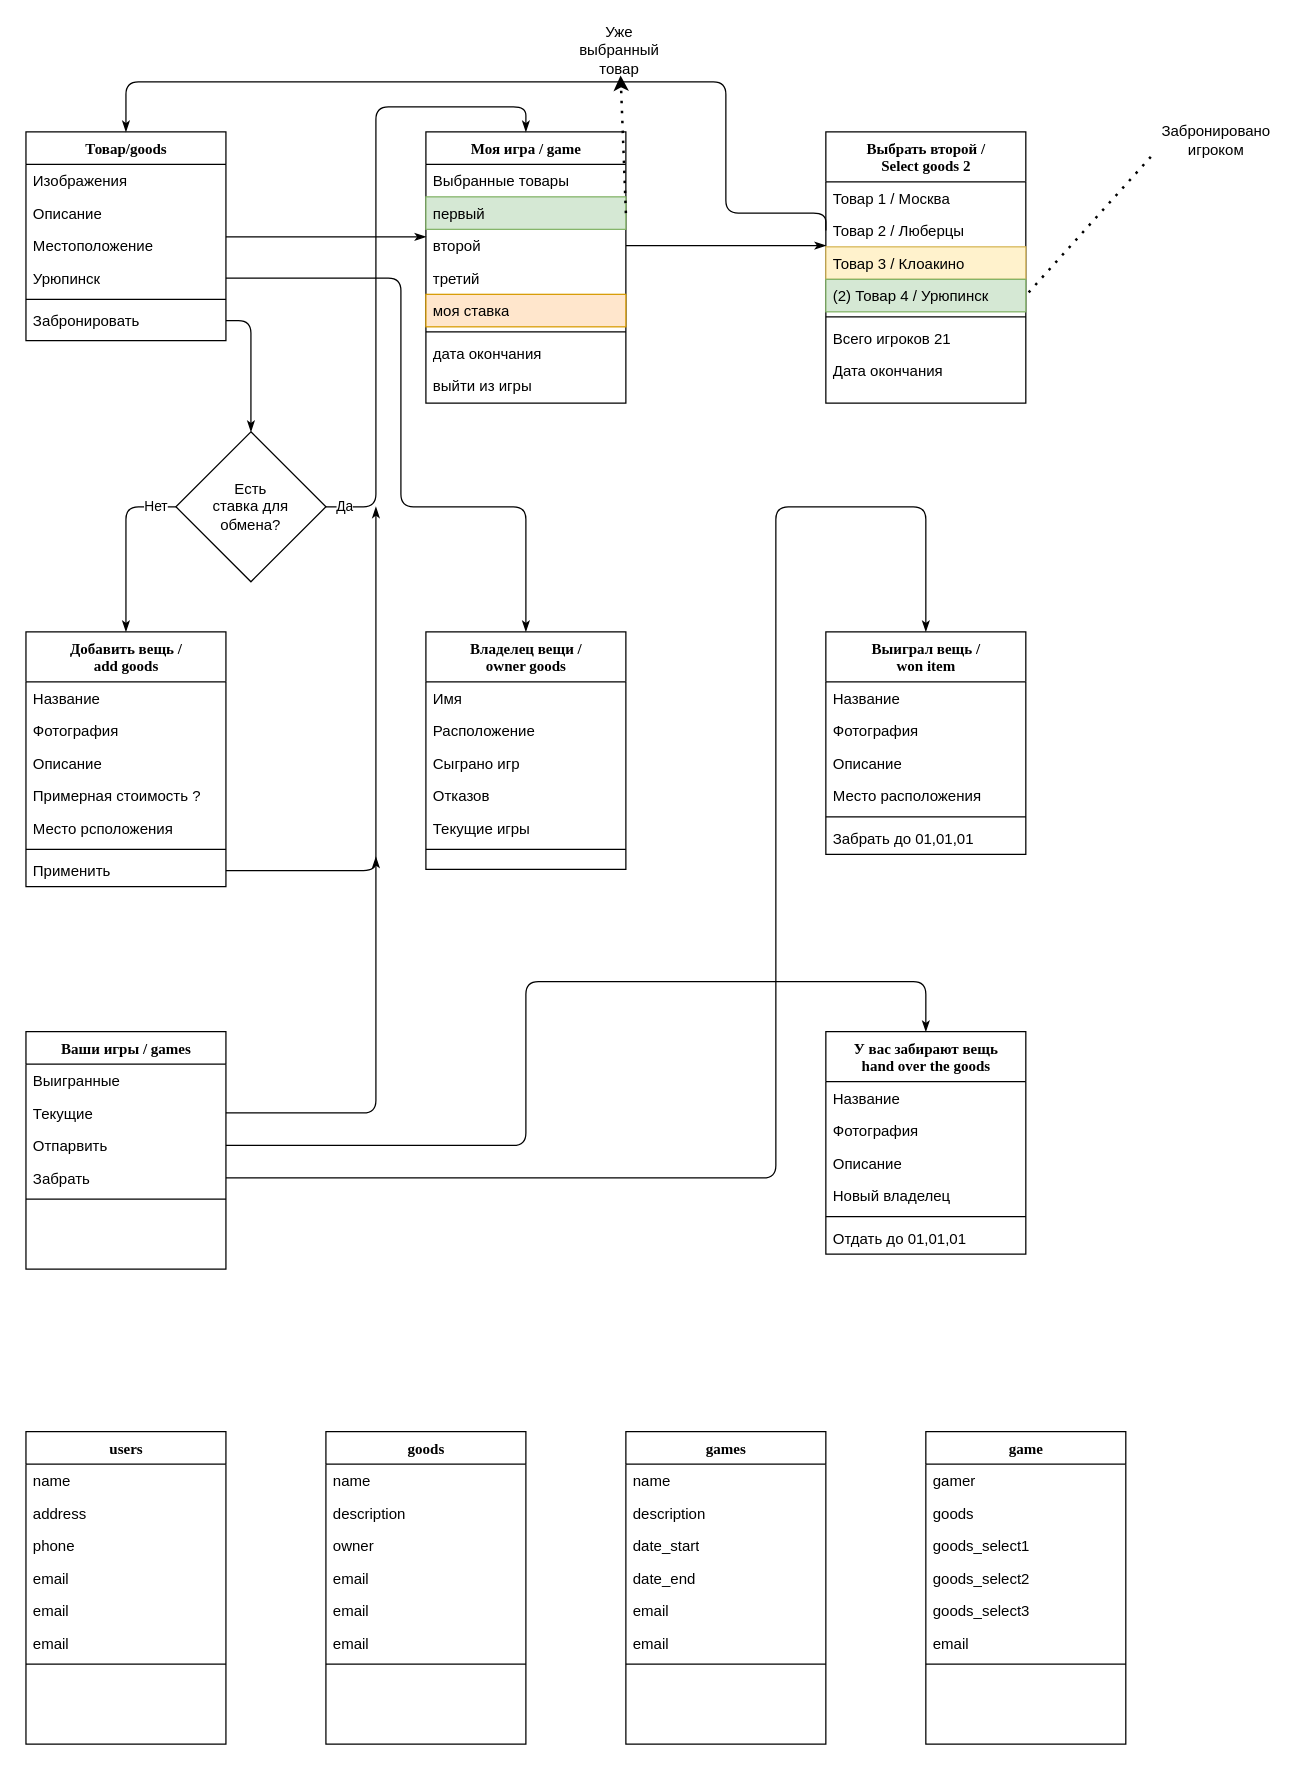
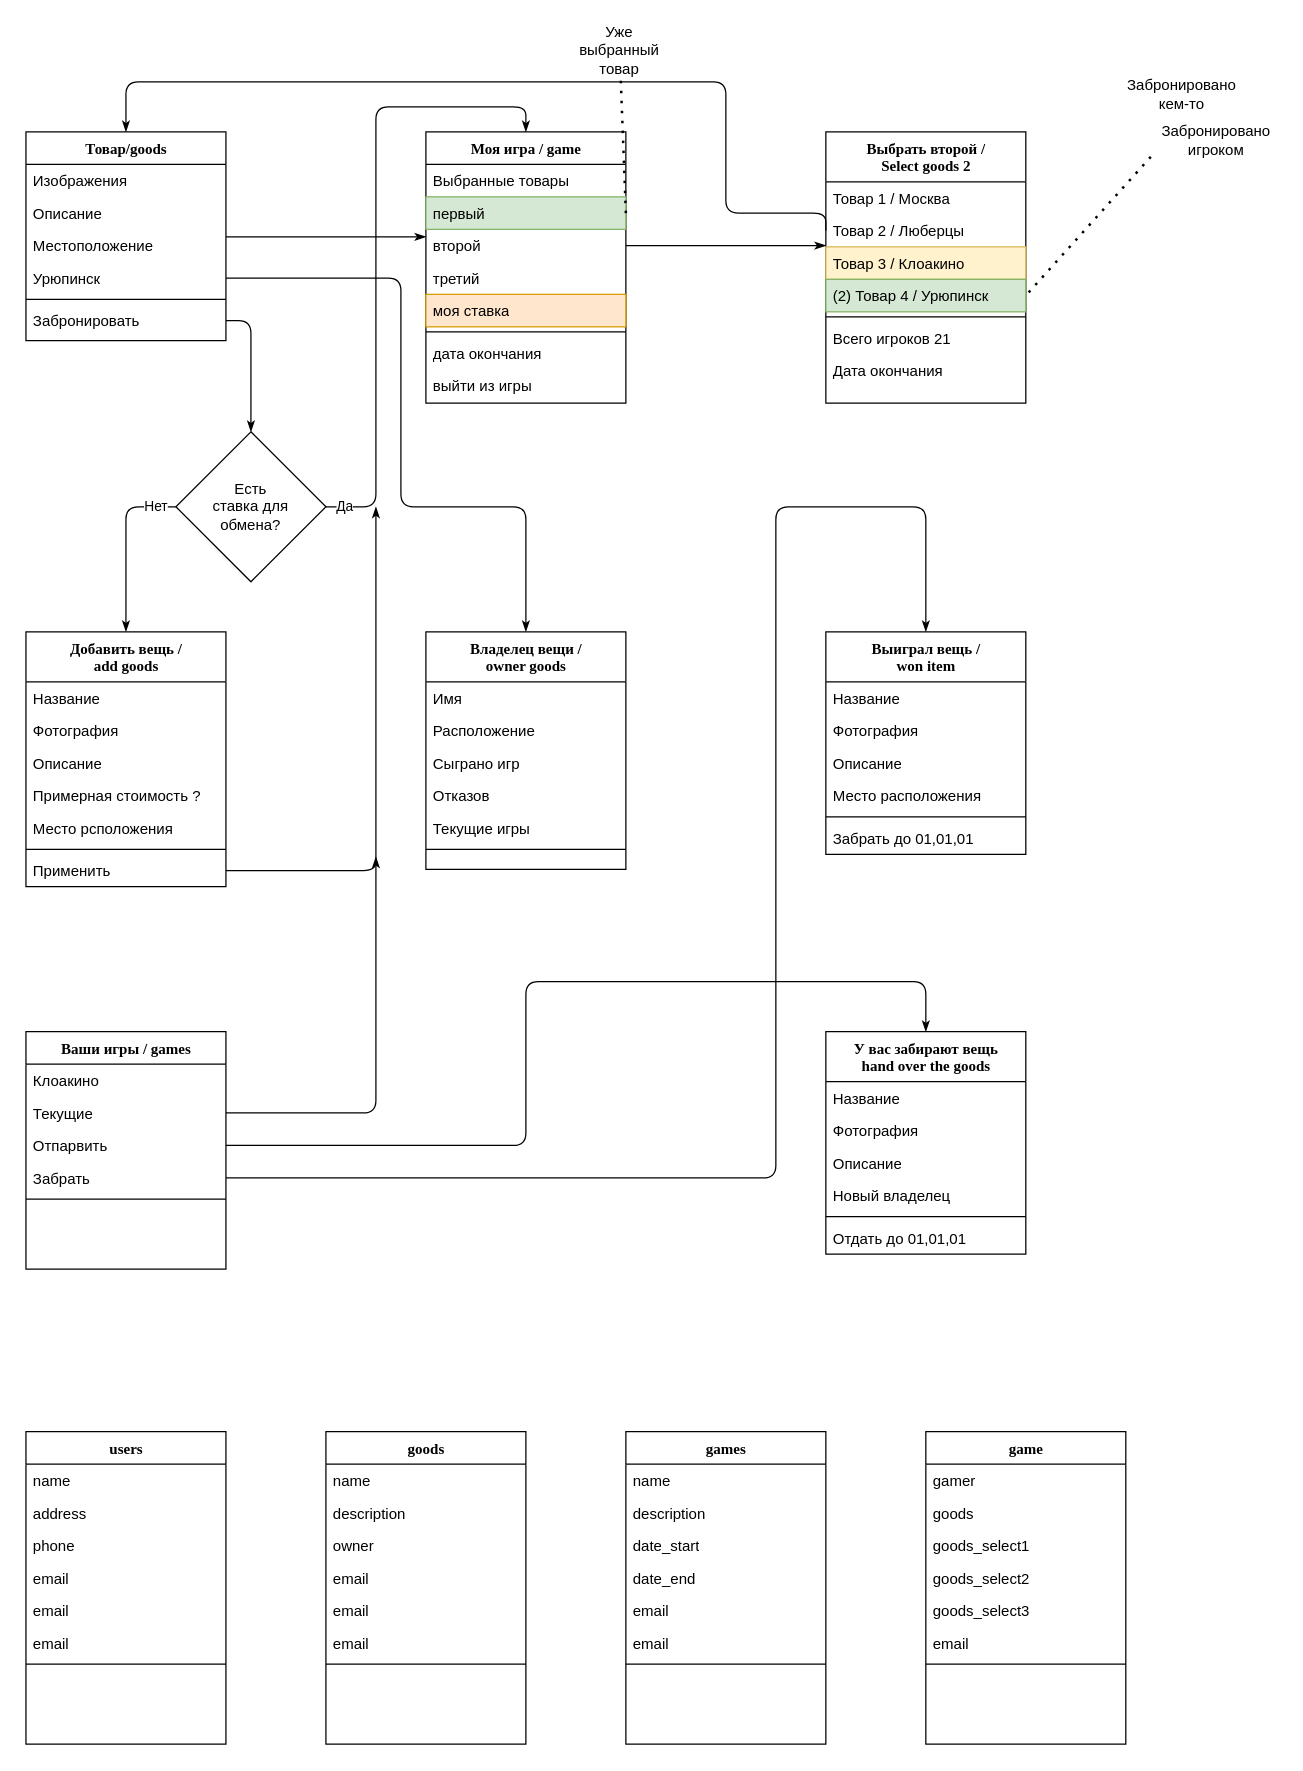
edge "первый" -> "Уже выбранный товар": arrowhead classic -> none
node "Забронировано кем-то": added
node "Выигранные": label "Выигранные" -> "Клоакино"
